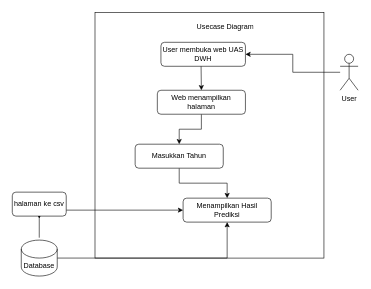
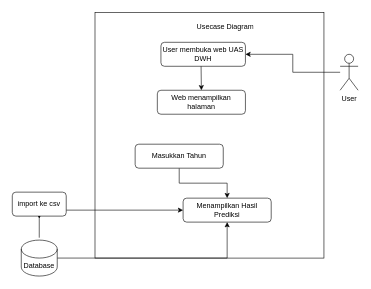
edge "Web menampilkan halaman" -> "Masukkan Tahun": removed
node "halaman ke csv": label "halaman ke csv" -> "import ke csv"
